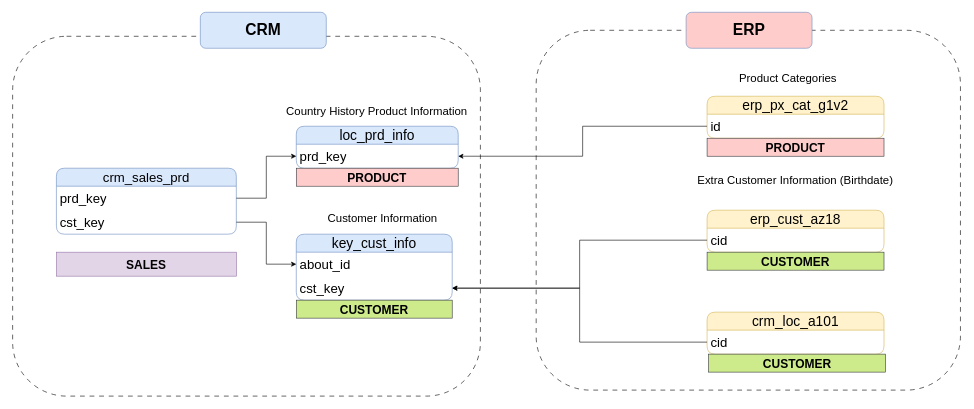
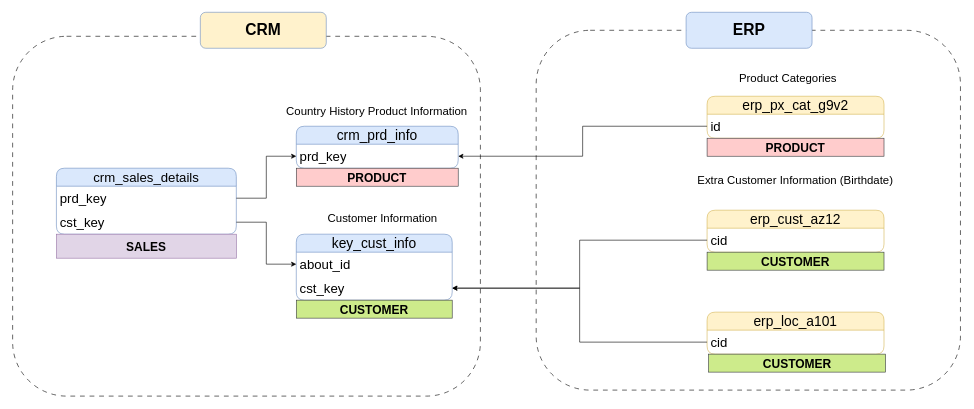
node "CRM": fillcolor #dae8fc -> #fff2cc
node "ERP": fillcolor #ffcccc -> #dae8fc
node "erp_px_cat_g1v2": label "erp_px_cat_g1v2" -> "erp_px_cat_g9v2"
node "loc_prd_info": label "loc_prd_info" -> "crm_prd_info"
node "crm_sales_prd": label "crm_sales_prd" -> "crm_sales_details"
node "erp_cust_az18": label "erp_cust_az18" -> "erp_cust_az12"
node "SALES": moved (146, 264) -> (146, 246)
node "crm_loc_a101": label "crm_loc_a101" -> "erp_loc_a101"
